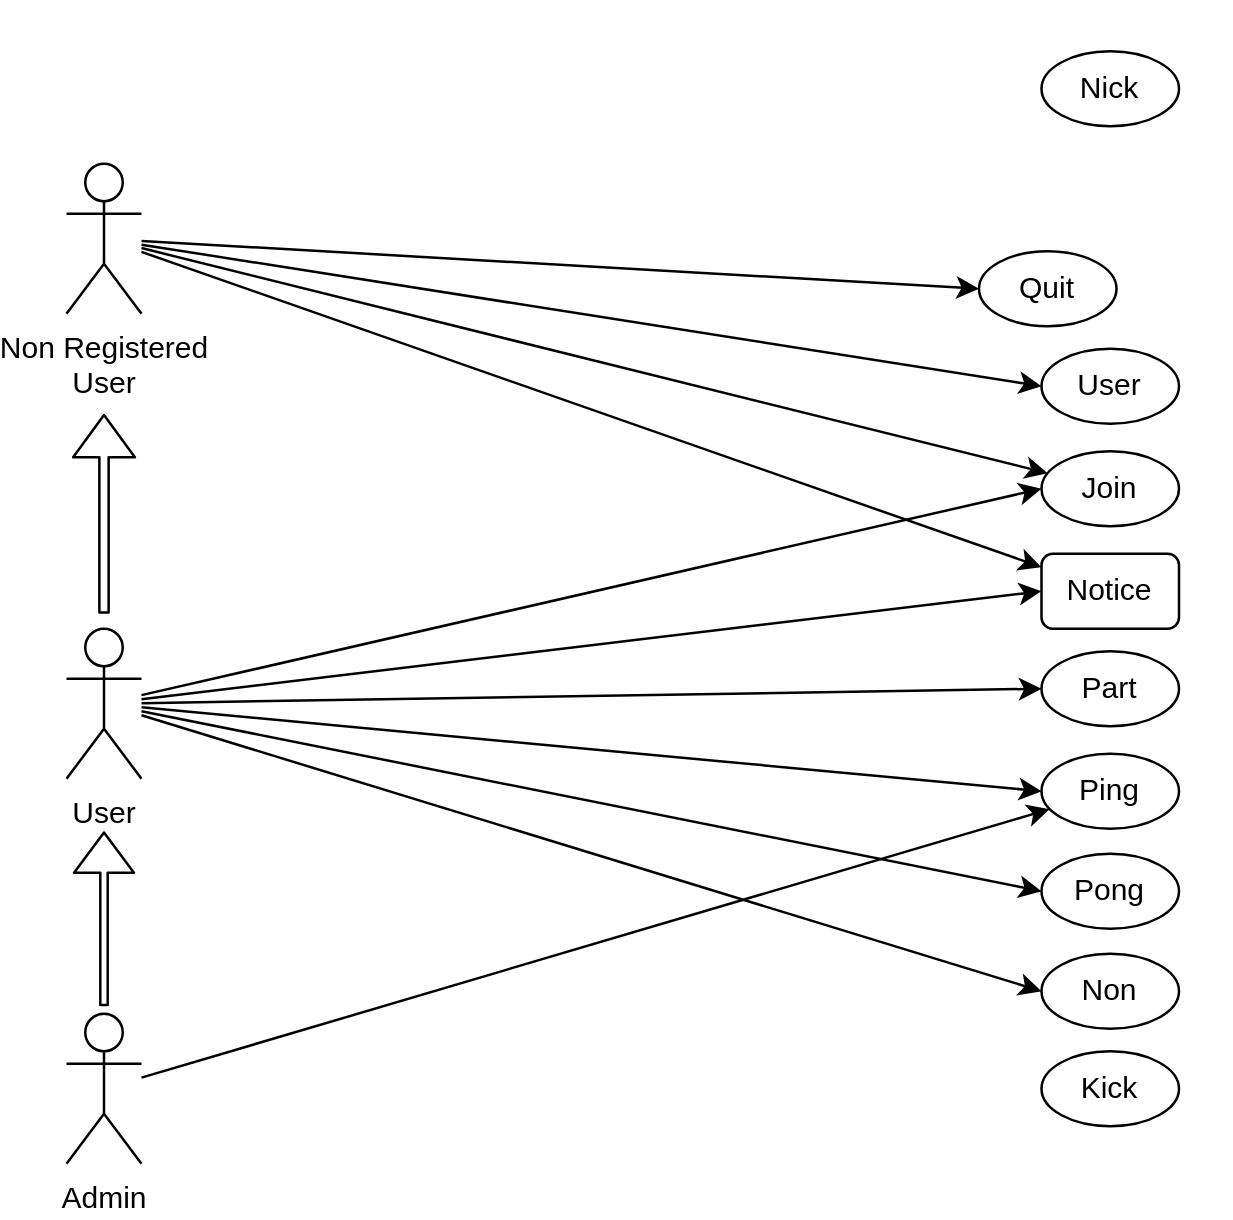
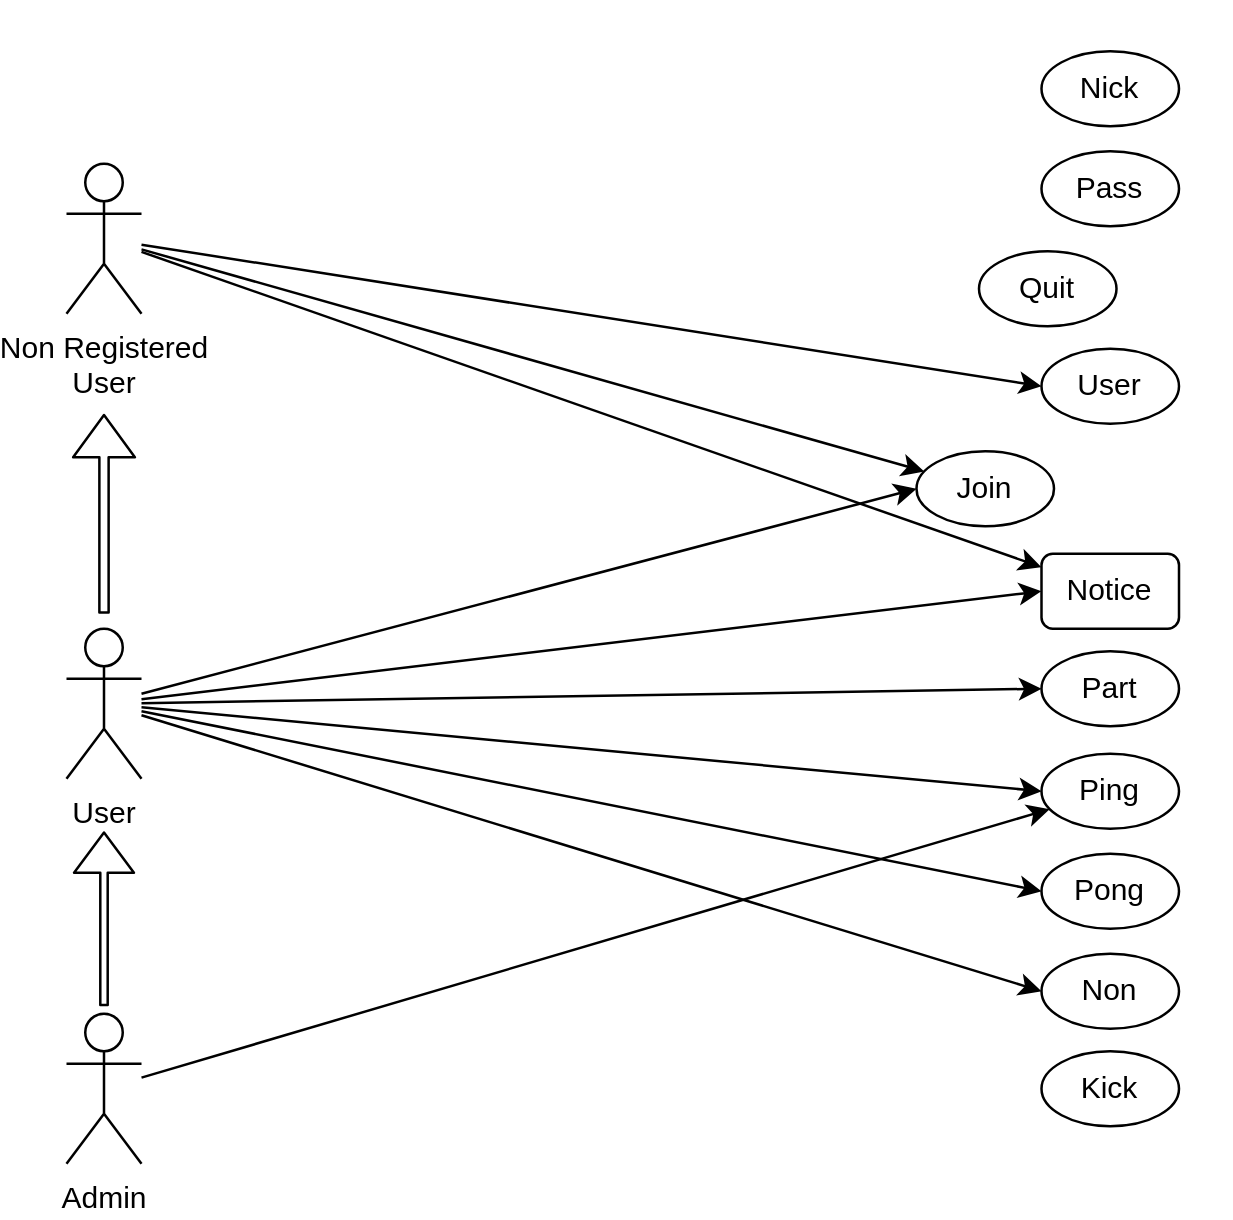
node "Pass": added
edge "Non Registered User" -> "Quit": removed
node "Join": moved (1110, 489) -> (985, 489)
